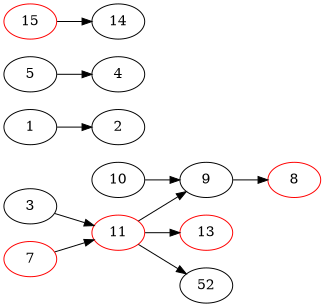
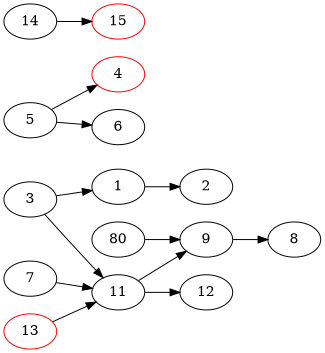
edge "15" -> "14": reversed
node "4": color black -> red
node "6": added
node "10": label "10" -> "80"
node "8": color red -> black
edge "3" -> "1": added
node "11": color red -> black
edge "11" -> "13": reversed
node "7": color red -> black
node "52": label "52" -> "12"
